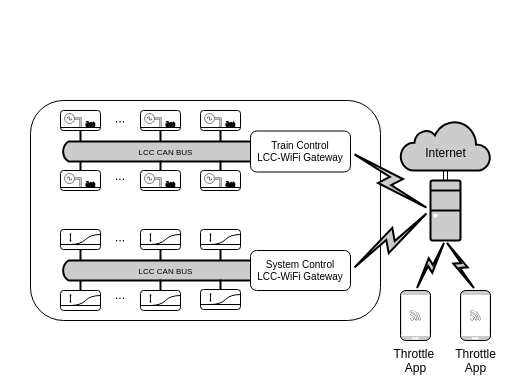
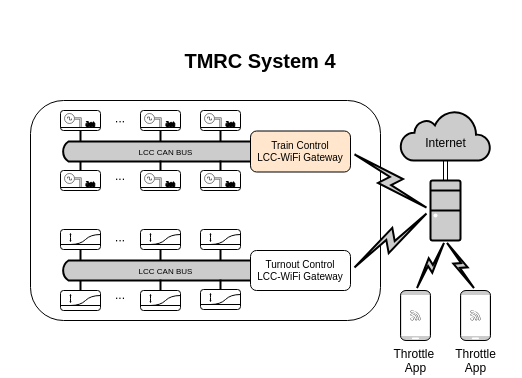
node "TMRC System 4": added
node "Internet": moved (446, 146) -> (446, 136)
node "Train Control LCC-WiFi Gateway": fillcolor #ffffff -> #ffe6cc
node "System Control LCC-WiFi Gateway": label "System Control LCC-WiFi Gateway" -> "Turnout Control LCC-WiFi Gateway"
